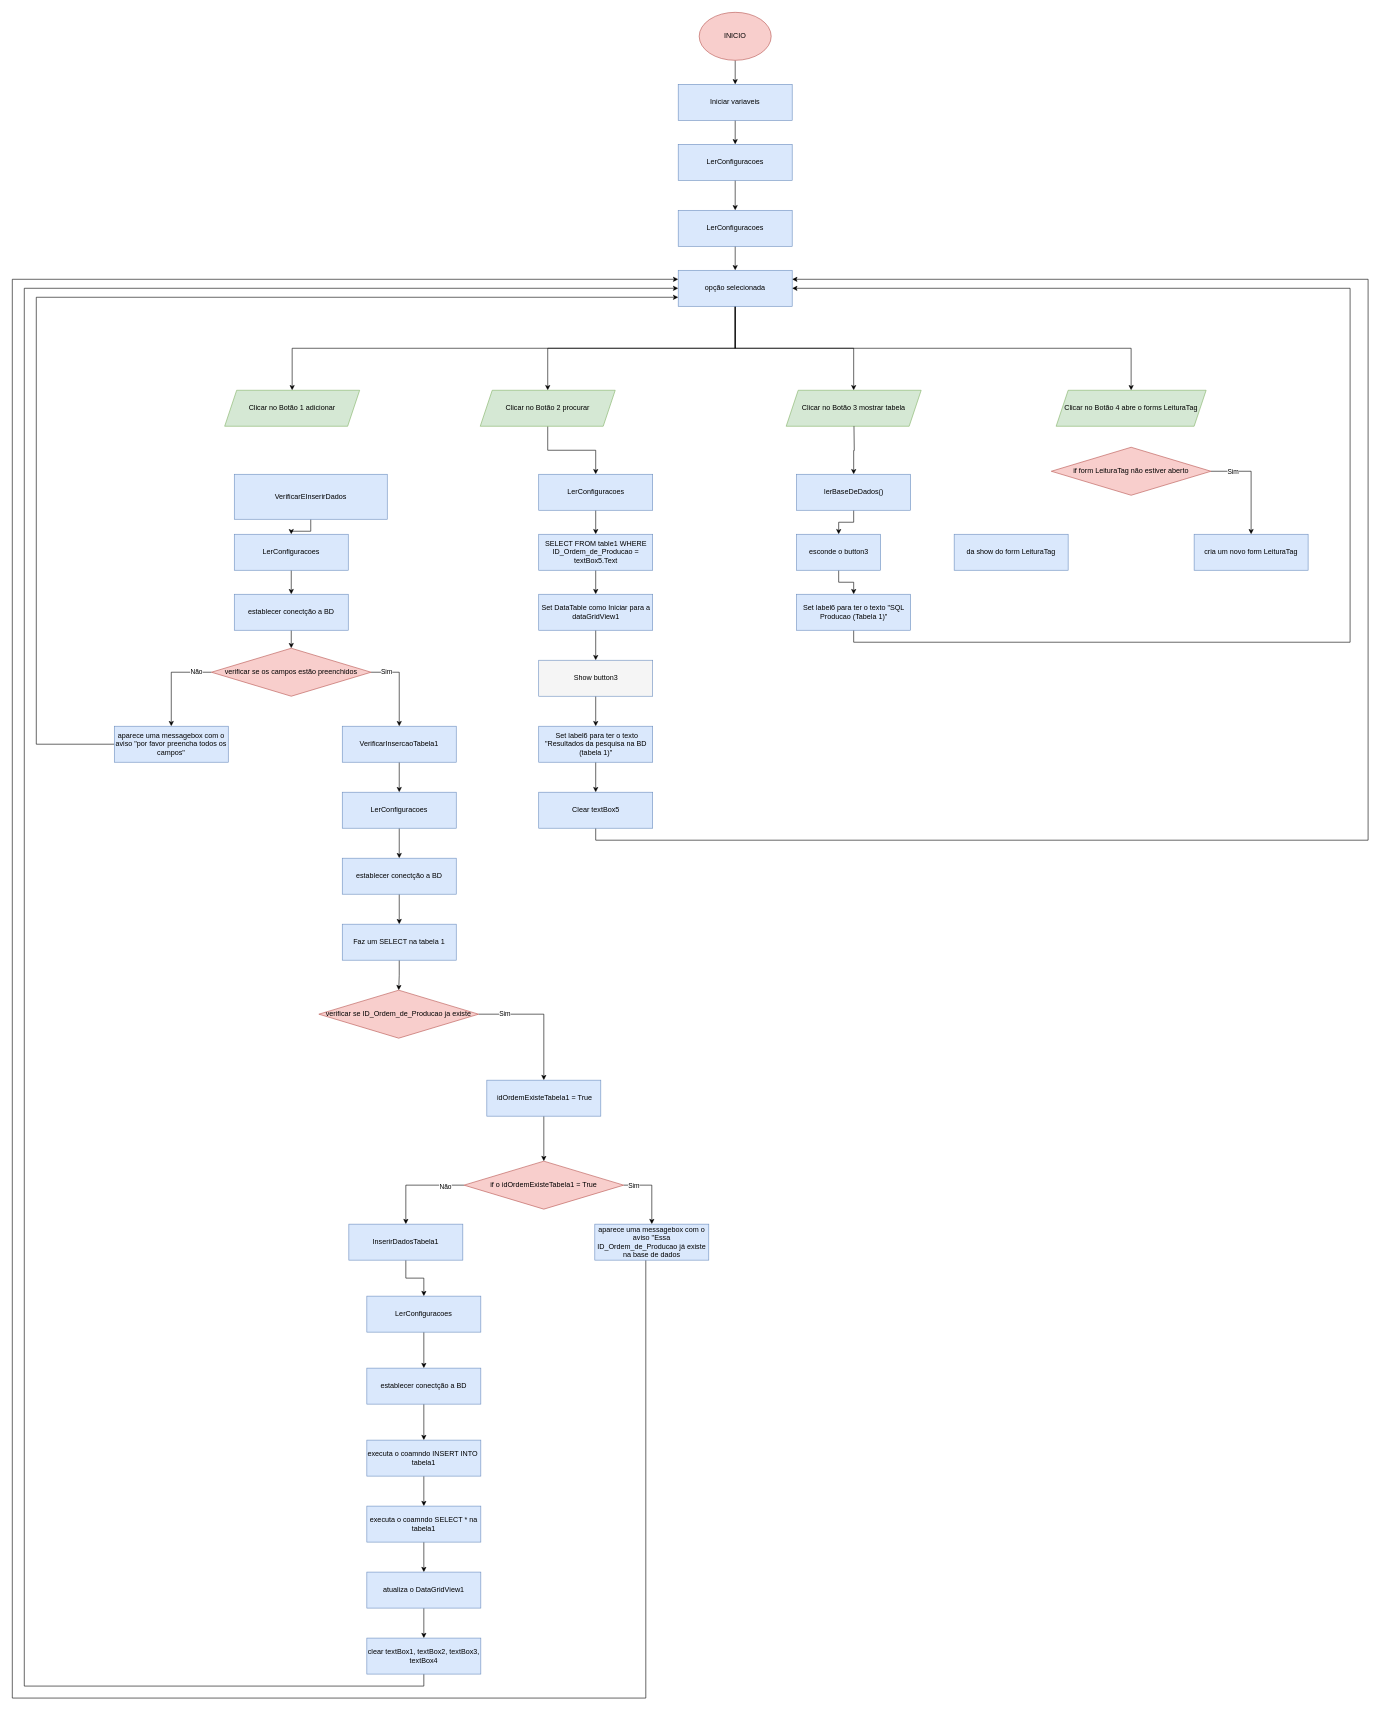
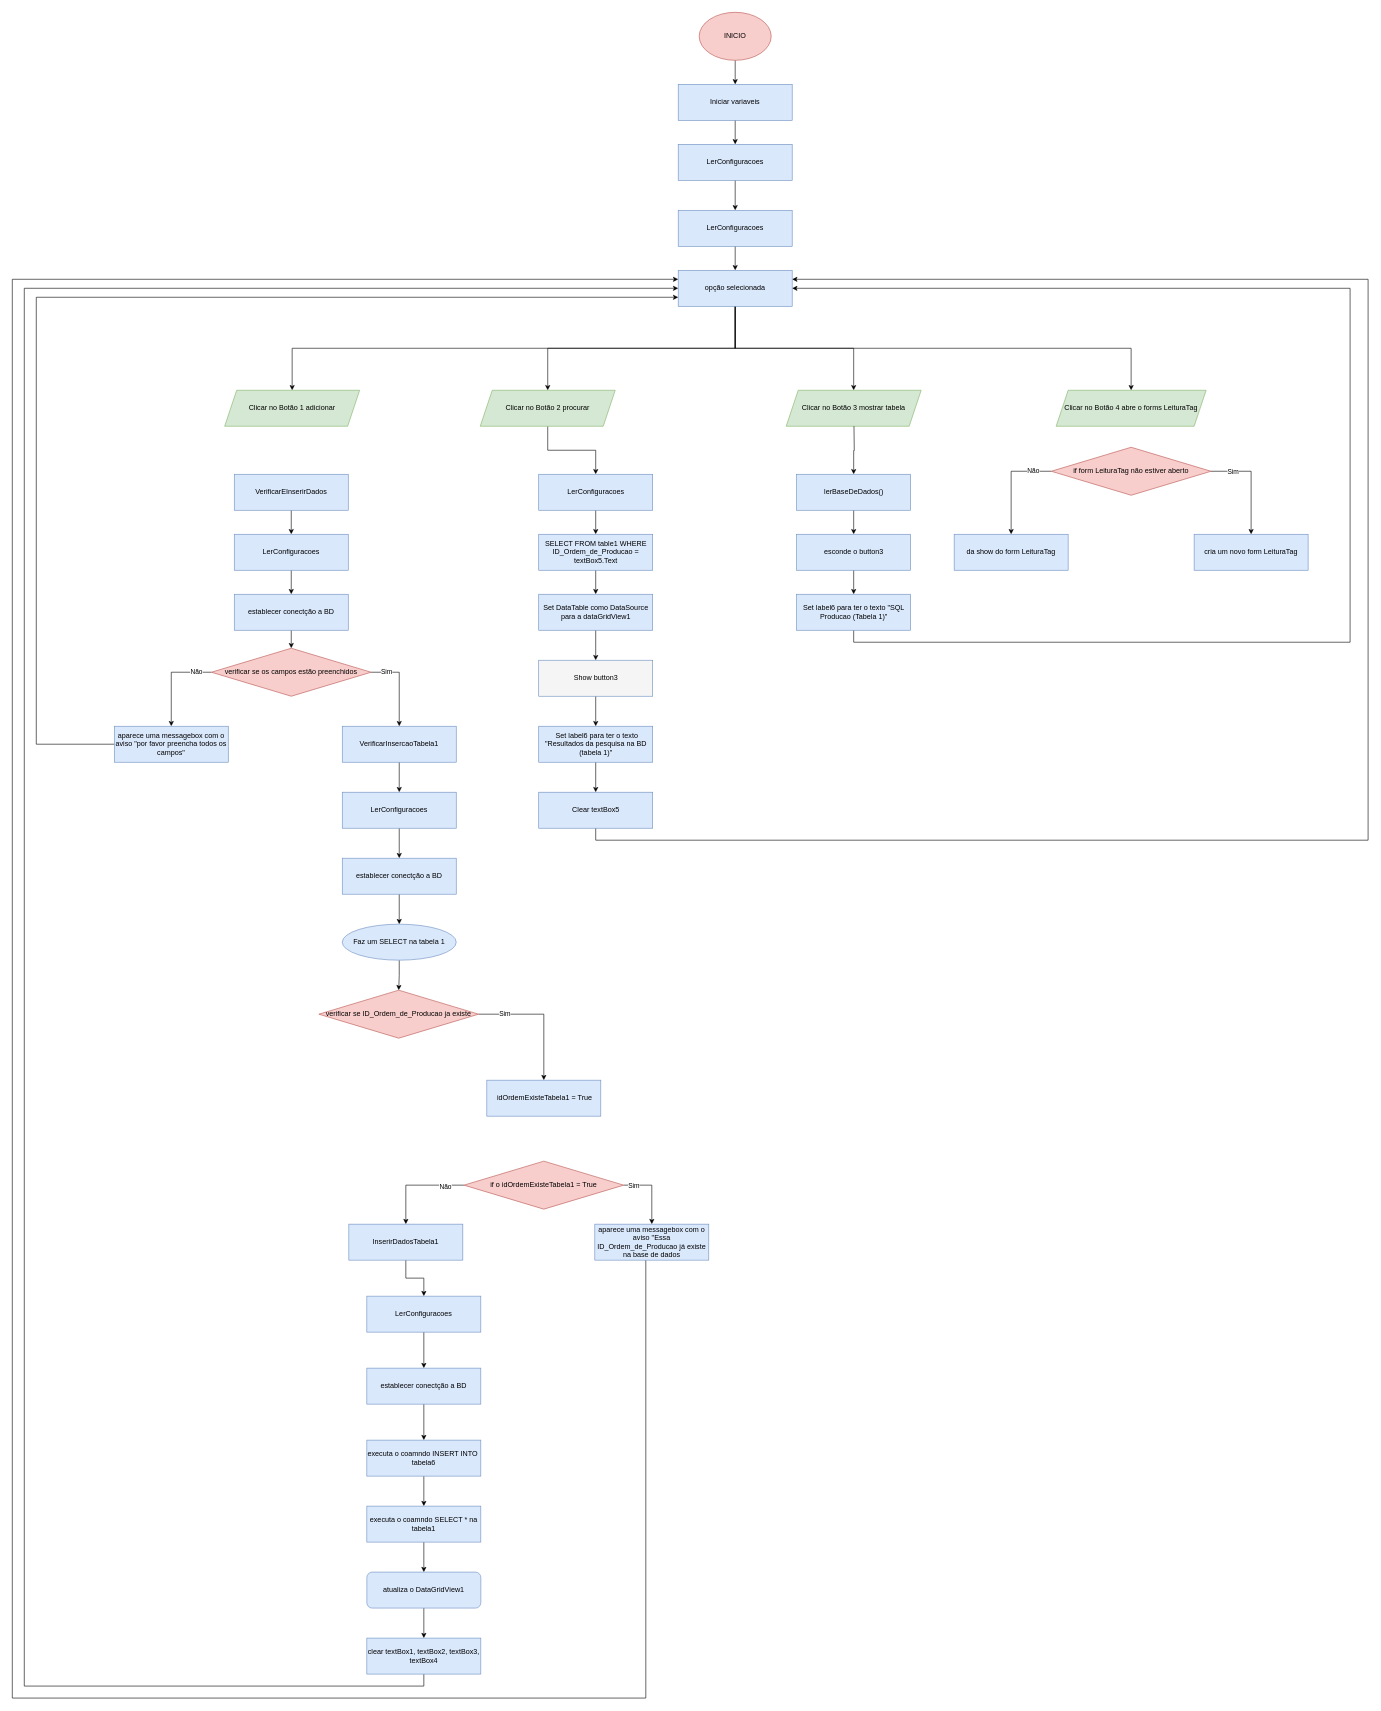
edge "if form LeituraTag não estiver aberto" -> "da show do form LeituraTag": added, label "Não"
node "VerificarEInserirDados": size 153x45 -> 114x36
node "esconde o button3": size 84x36 -> 114x36
node "Set DataTable como Iniciar para a dataGridView1": label "Set DataTable como Iniciar para a dataGridView1" -> "Set DataTable como DataSource para a dataGridView1"
node "Faz um SELECT na tabela 1": shape rectangle -> ellipse
edge "idOrdemExisteTabela1 = True" -> "if o idOrdemExisteTabela1 = True": removed
node "executa o coamndo INSERT INTO tabela1": label "executa o coamndo INSERT INTO tabela1" -> "executa o coamndo INSERT INTO tabela6"
node "atualiza o DataGridView1": shape rectangle -> rounded rectangle
